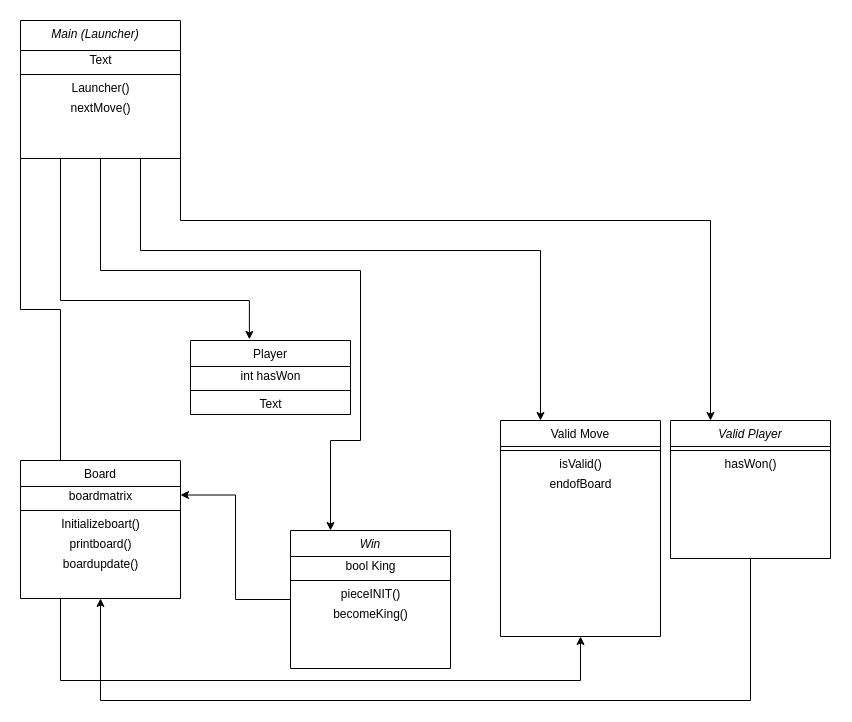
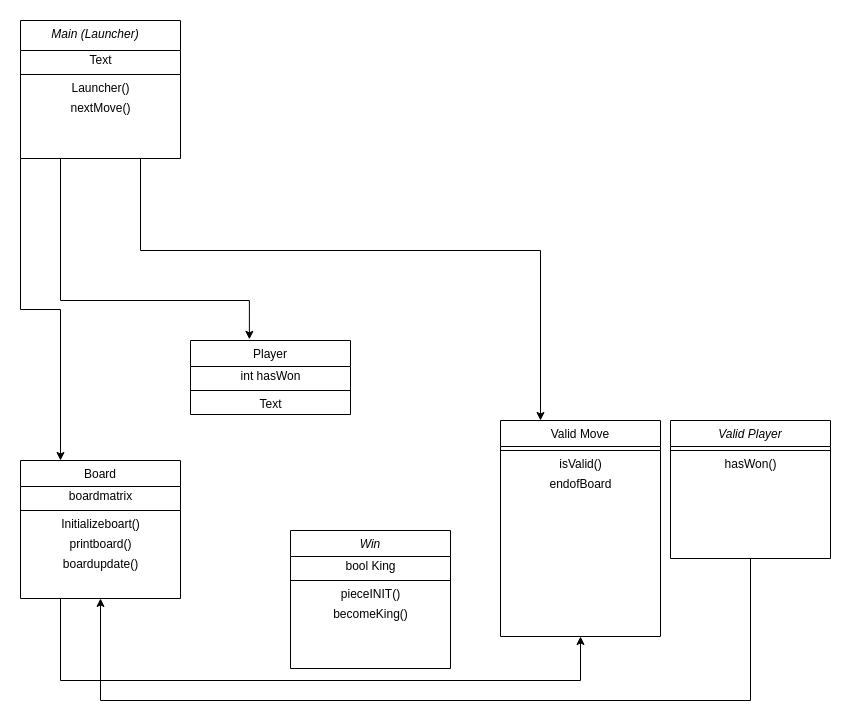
edge "Main (Launcher)" -> "Valid Player": removed
edge "Main (Launcher)" -> "Win": removed
edge "Main (Launcher)" -- "Board": arrowhead none -> classic
edge "Win" -> "Board": removed
